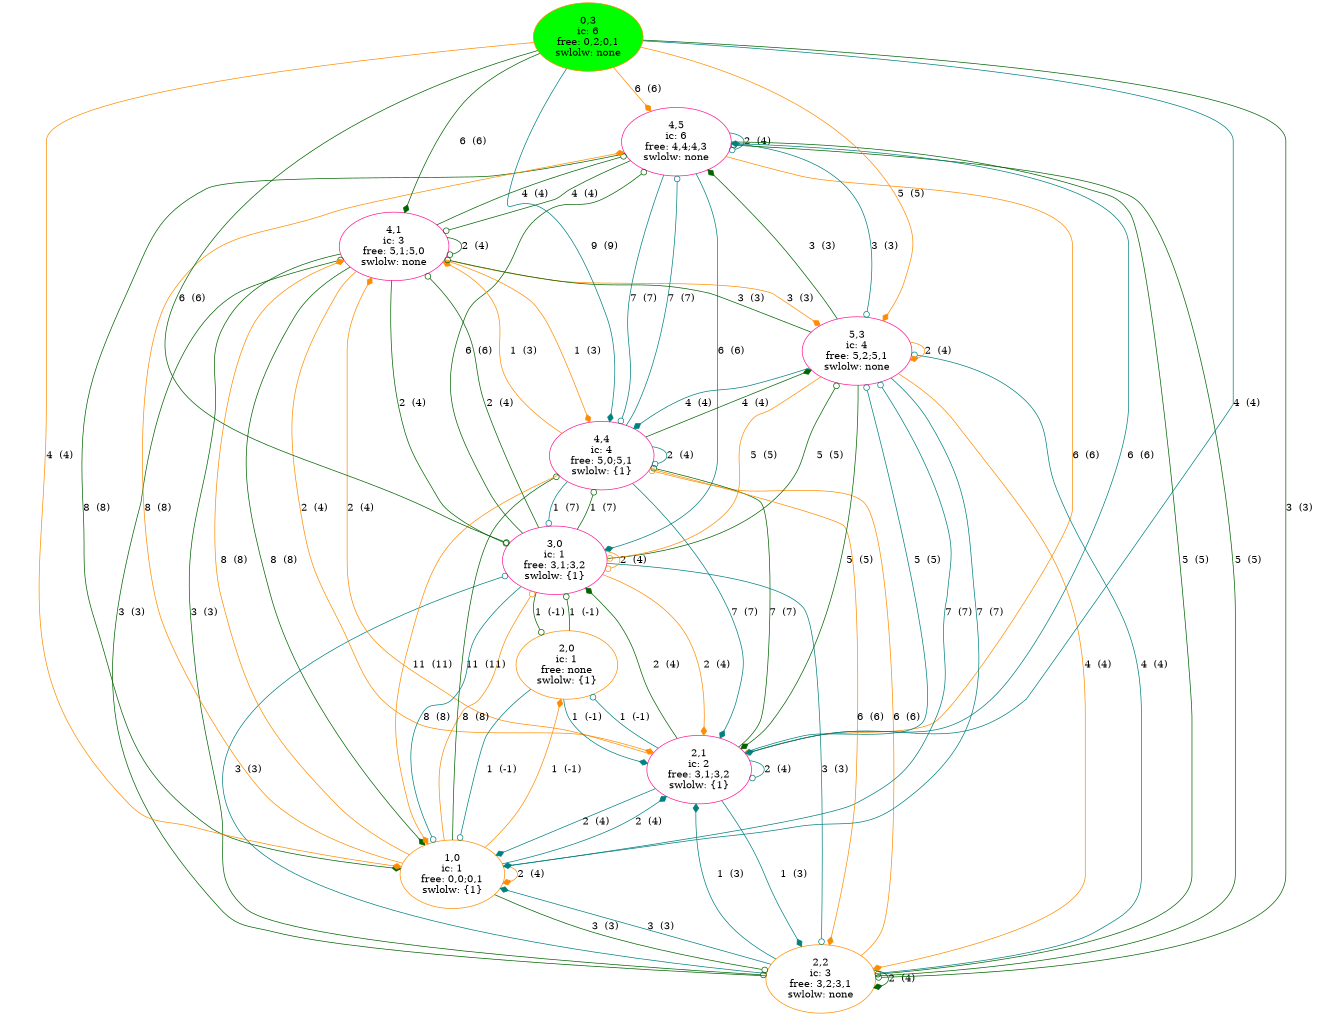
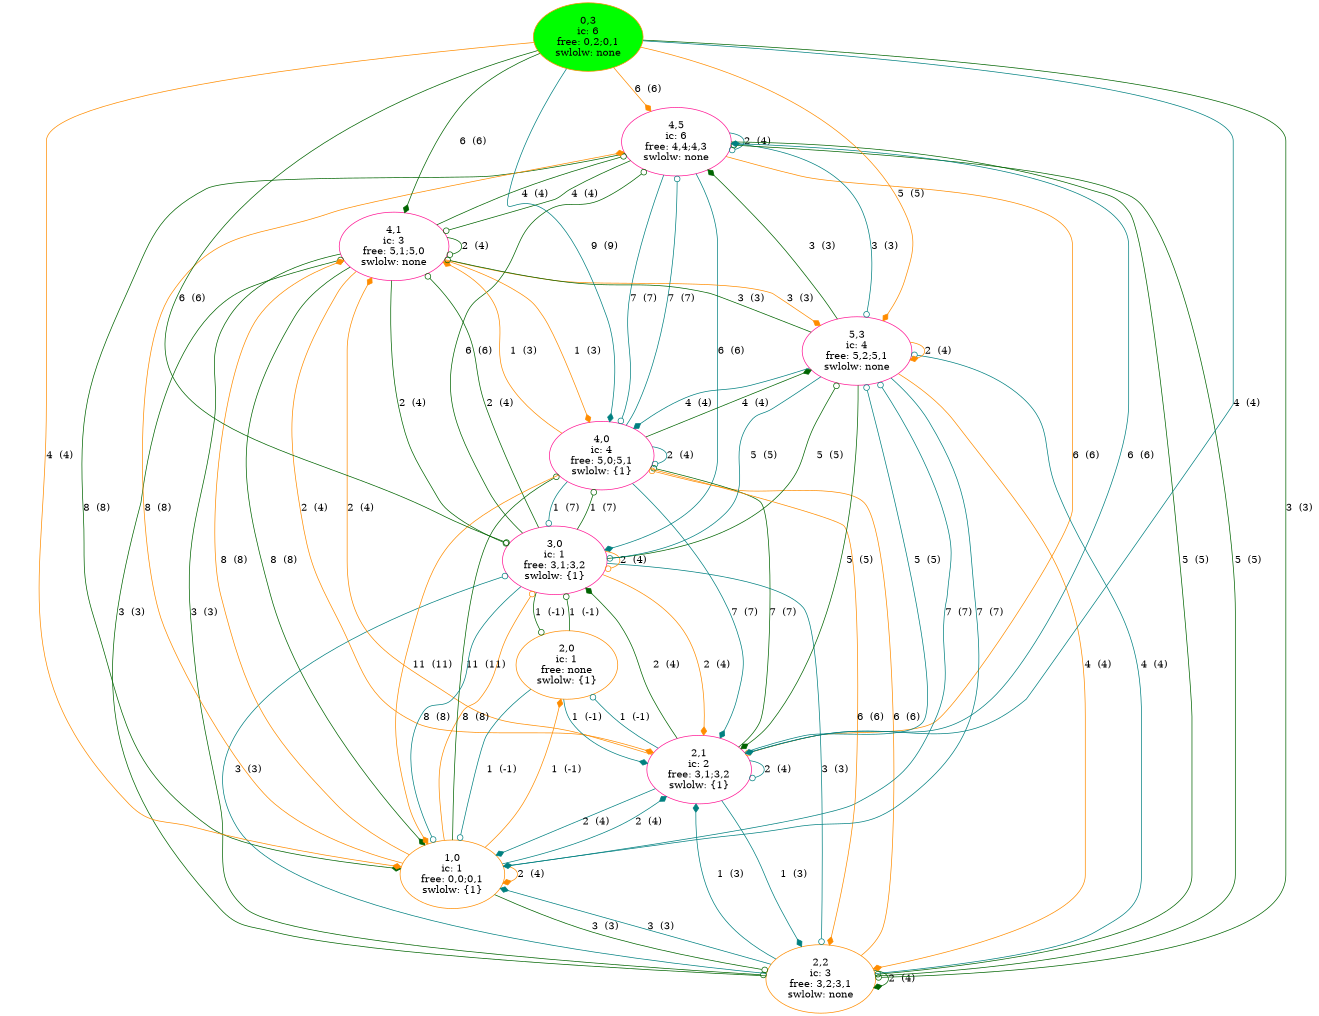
node "4,4 ic: 4 free: 5,0;5,1 swlolw: {1}": label "4,4 ic: 4 free: 5,0;5,1 swlolw: {1}" -> "4,0 ic: 4 free: 5,0;5,1 swlolw: {1}"
edge "5,3 ic: 4 free: 5,2;5,1 swlolw: none" -> "3,0 ic: 1 free: 3,1;3,2 swlolw: {1}": color darkorange -> teal
